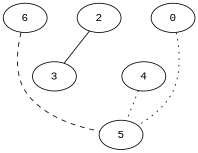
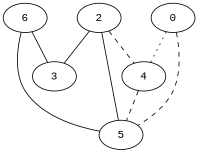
edge "6" -- "3": added
edge "2" -- "4": added
edge "0" -- "4": added
edge "2" -- "5": added
edge "0" -- "5": style dotted -> dashed
edge "6" -- "5": style dashed -> solid
edge "4" -- "5": style dotted -> dashed
